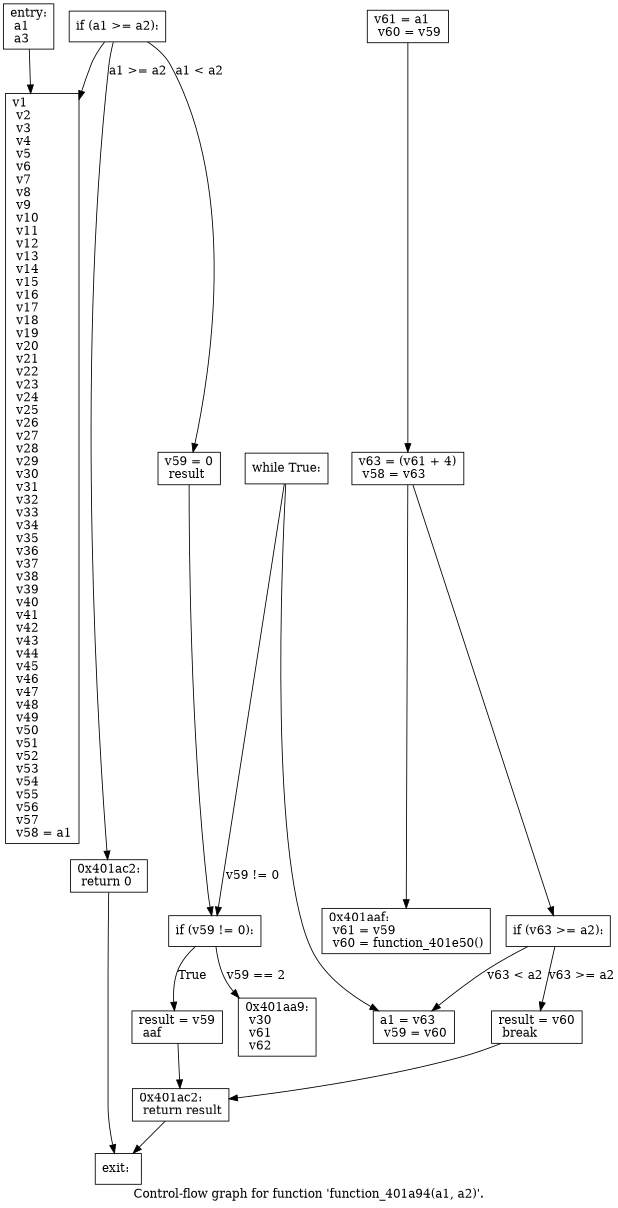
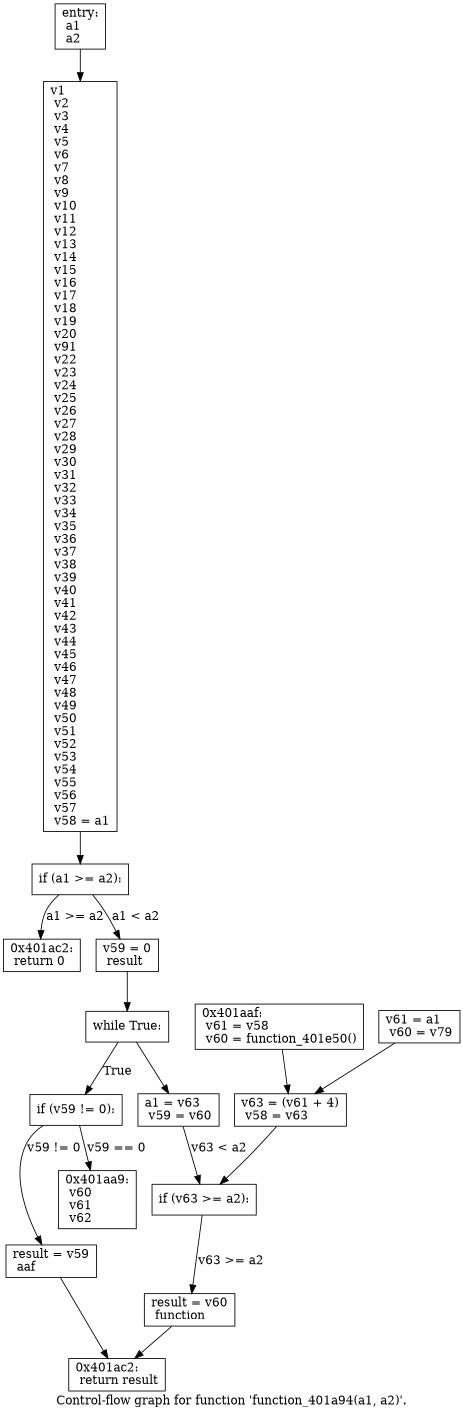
node "v61 = a1": text "v60 = v59" -> "v60 = v79"
node "entry:": text "a3" -> "a2"
edge "if (a1 >= a2):" -> "v1": reversed
node "v1": text "v21" -> "v91"
edge "v63 = (v61 + 4)" -> "0x401aaf:": reversed
edge "v59 = 0" -> "if (v59 != 0):": now "v59 = 0" -> "while True:"
edge "while True:" -> "if (v59 != 0):": label "v59 != 0" -> "True"
node "0x401aaf:": text "v61 = v59" -> "v61 = v58"
edge "if (v63 >= a2):" -> "a1 = v63": reversed
edge "if (v59 != 0):" -> "result = v59": label "True" -> "v59 != 0"
edge "if (v59 != 0):" -> "0x401aa9:": label "v59 == 2" -> "v59 == 0"
node "0x401aa9:": text "v30" -> "v60"
node "result = v60": text "break" -> "function"
node "exit:": removed
